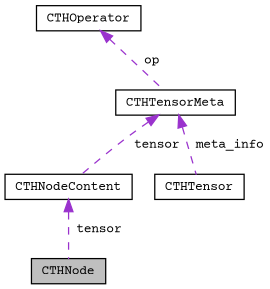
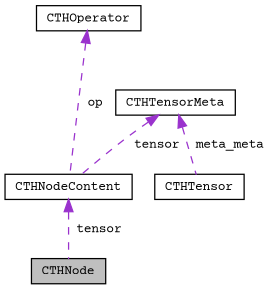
edge "CTHTensorMeta" -> "CTHOperator": now "CTHNodeContent" -> "CTHOperator"
edge "CTHTensor" -> "CTHTensorMeta": label " meta_info" -> " meta_meta"
